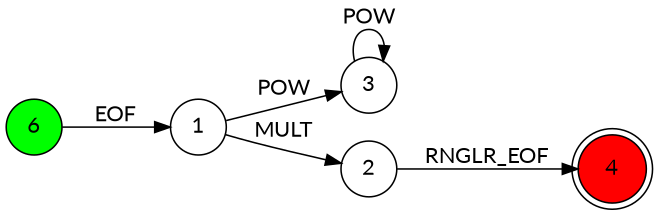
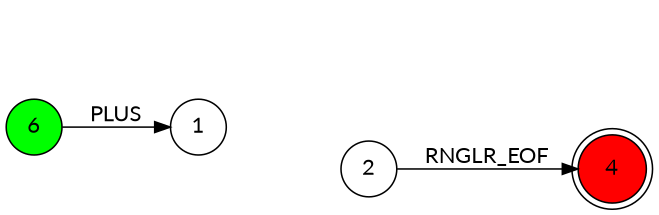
node "3": removed
edge "6" -> "1": label "EOF" -> "PLUS"
edge "1" -> "2": removed, label "MULT"
